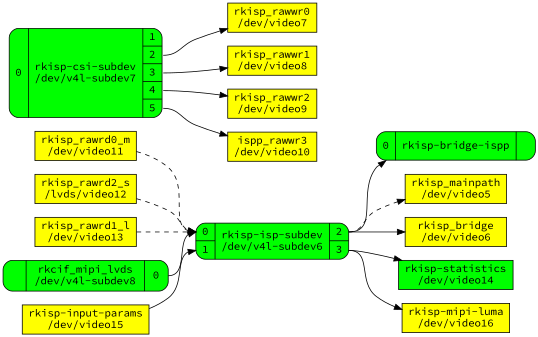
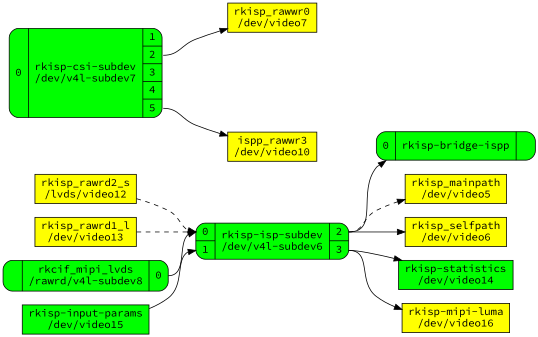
node "rkisp_rawwr1 /dev/video8": removed
node "rkisp_rawwr2 /dev/video9": removed
node "rkisp_rawrd0_m /dev/video11": removed
node "rkisp_bridge /dev/video6": label "rkisp_bridge /dev/video6" -> "rkisp_selfpath /dev/video6"
node "rkcif_mipi_lvds": text "/dev/v4l-subdev8" -> "/rawrd/v4l-subdev8"
node "rkisp-input-params /dev/video15": fillcolor yellow -> green
